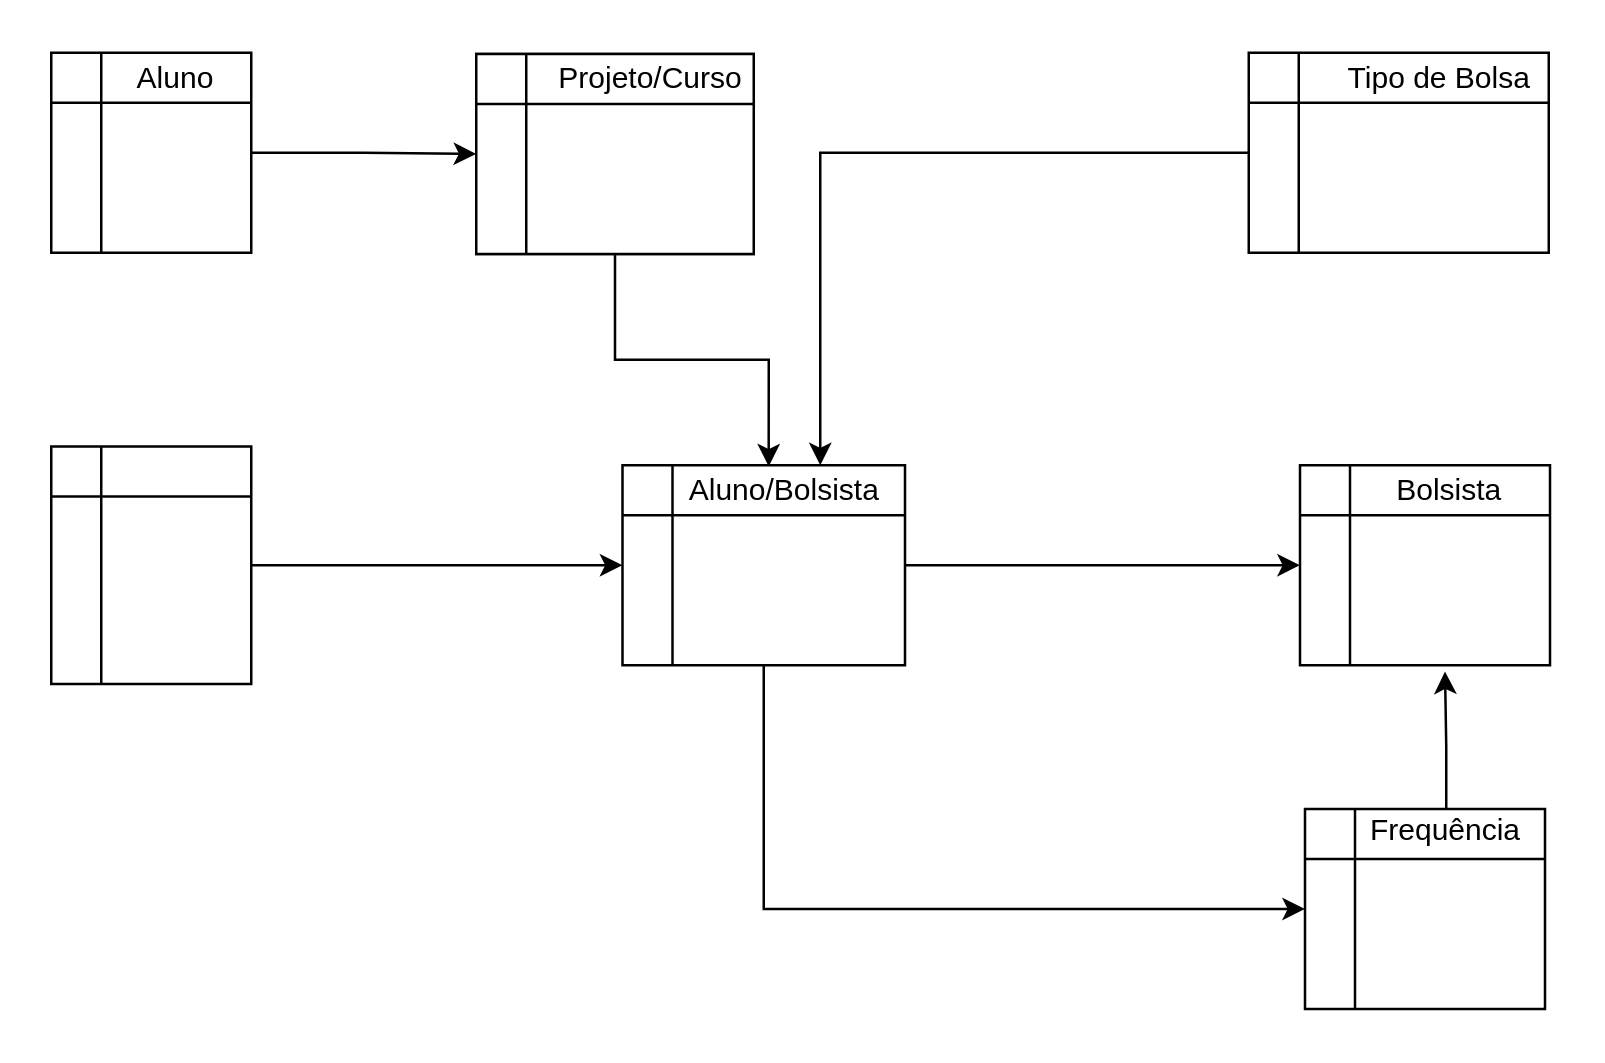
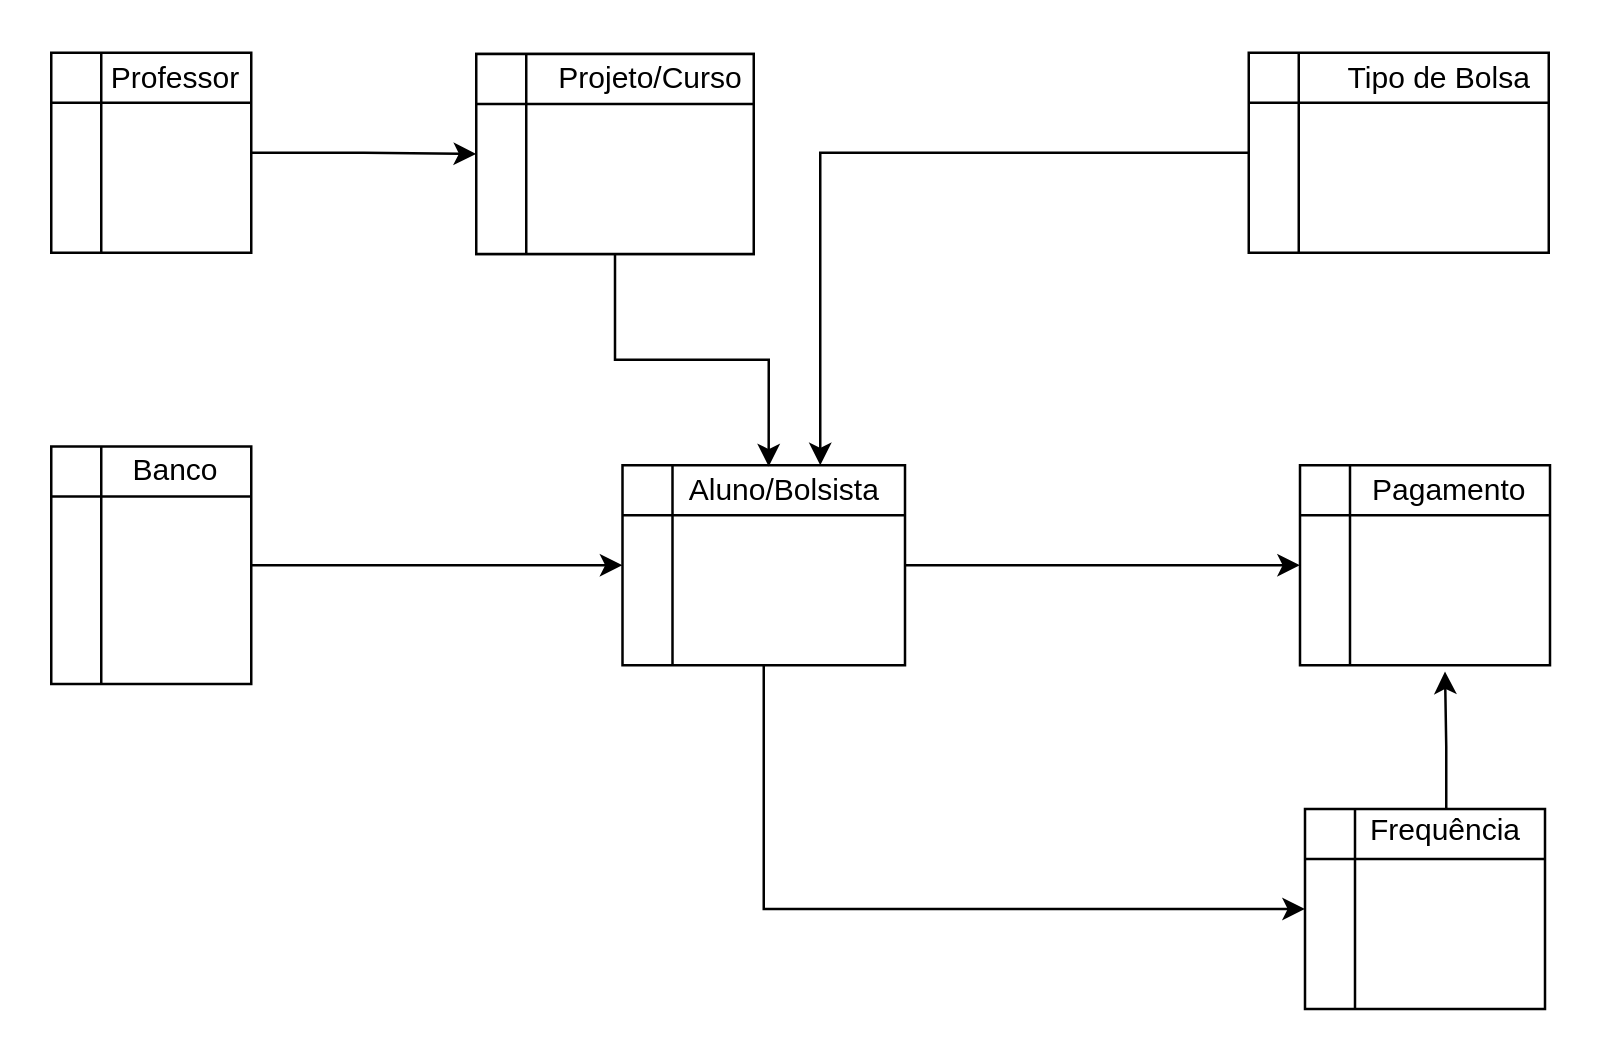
node "Aluno": label "Aluno" -> "Professor"
node "Banco": added
node "Bolsista": label "Bolsista" -> "Pagamento"
